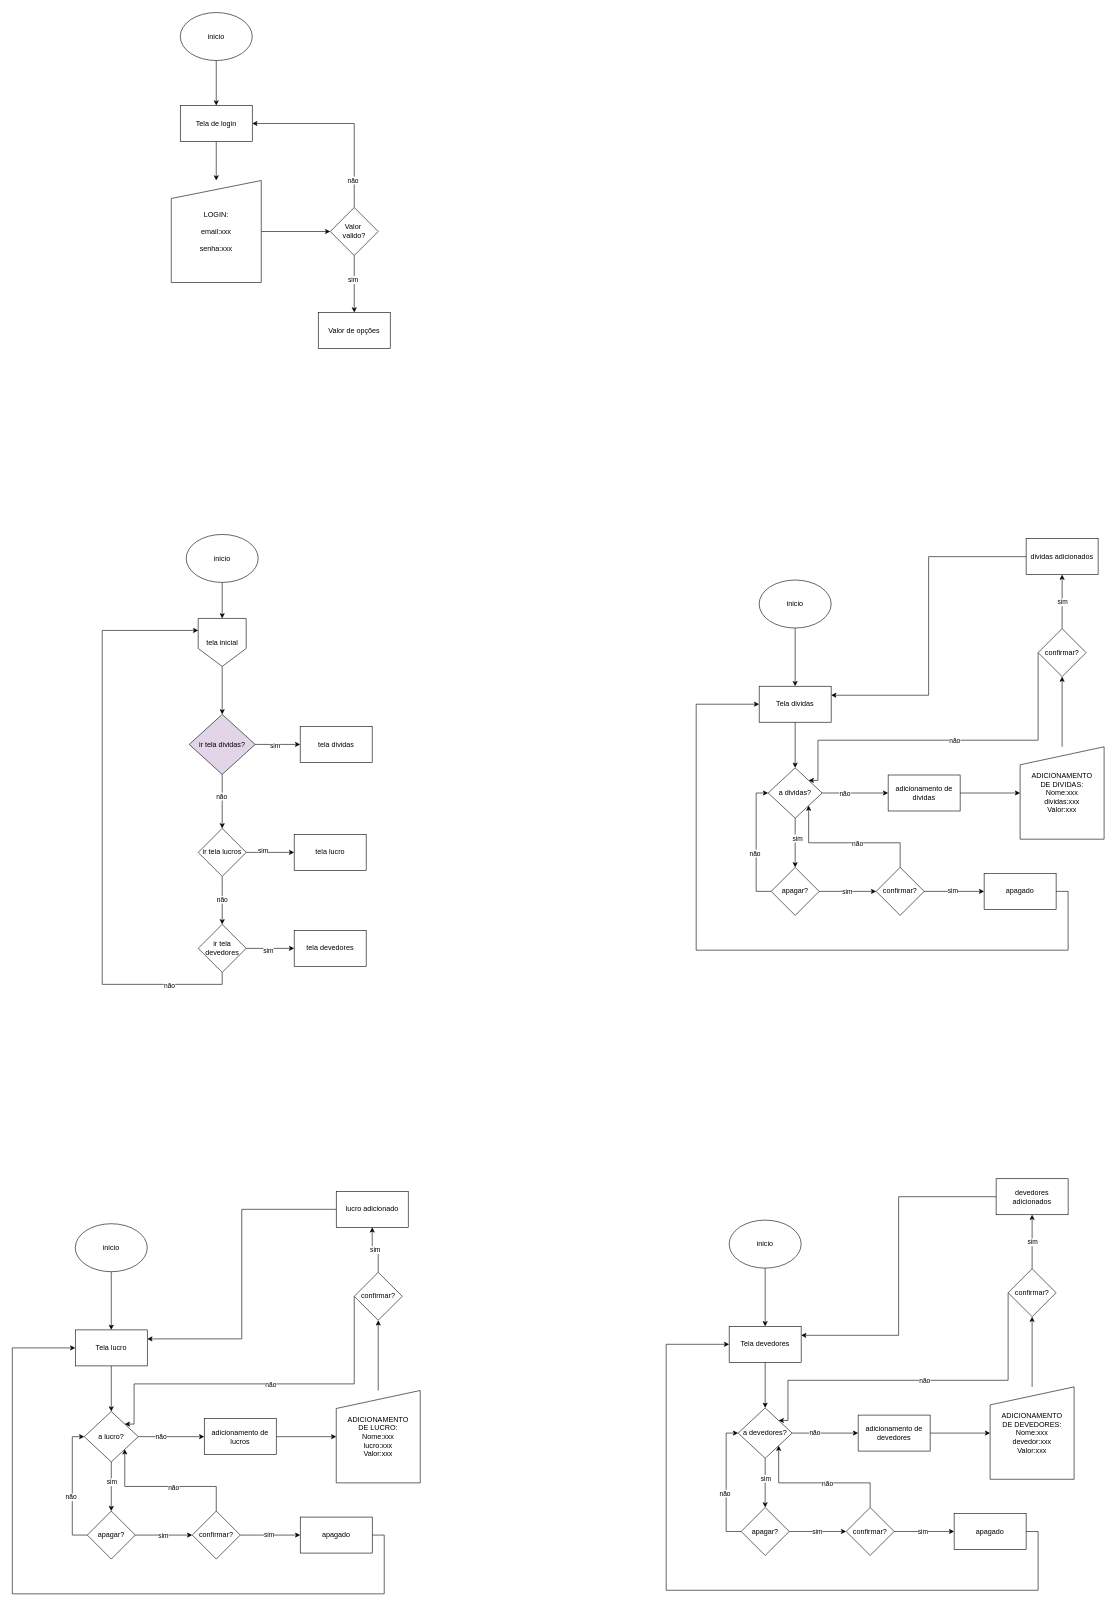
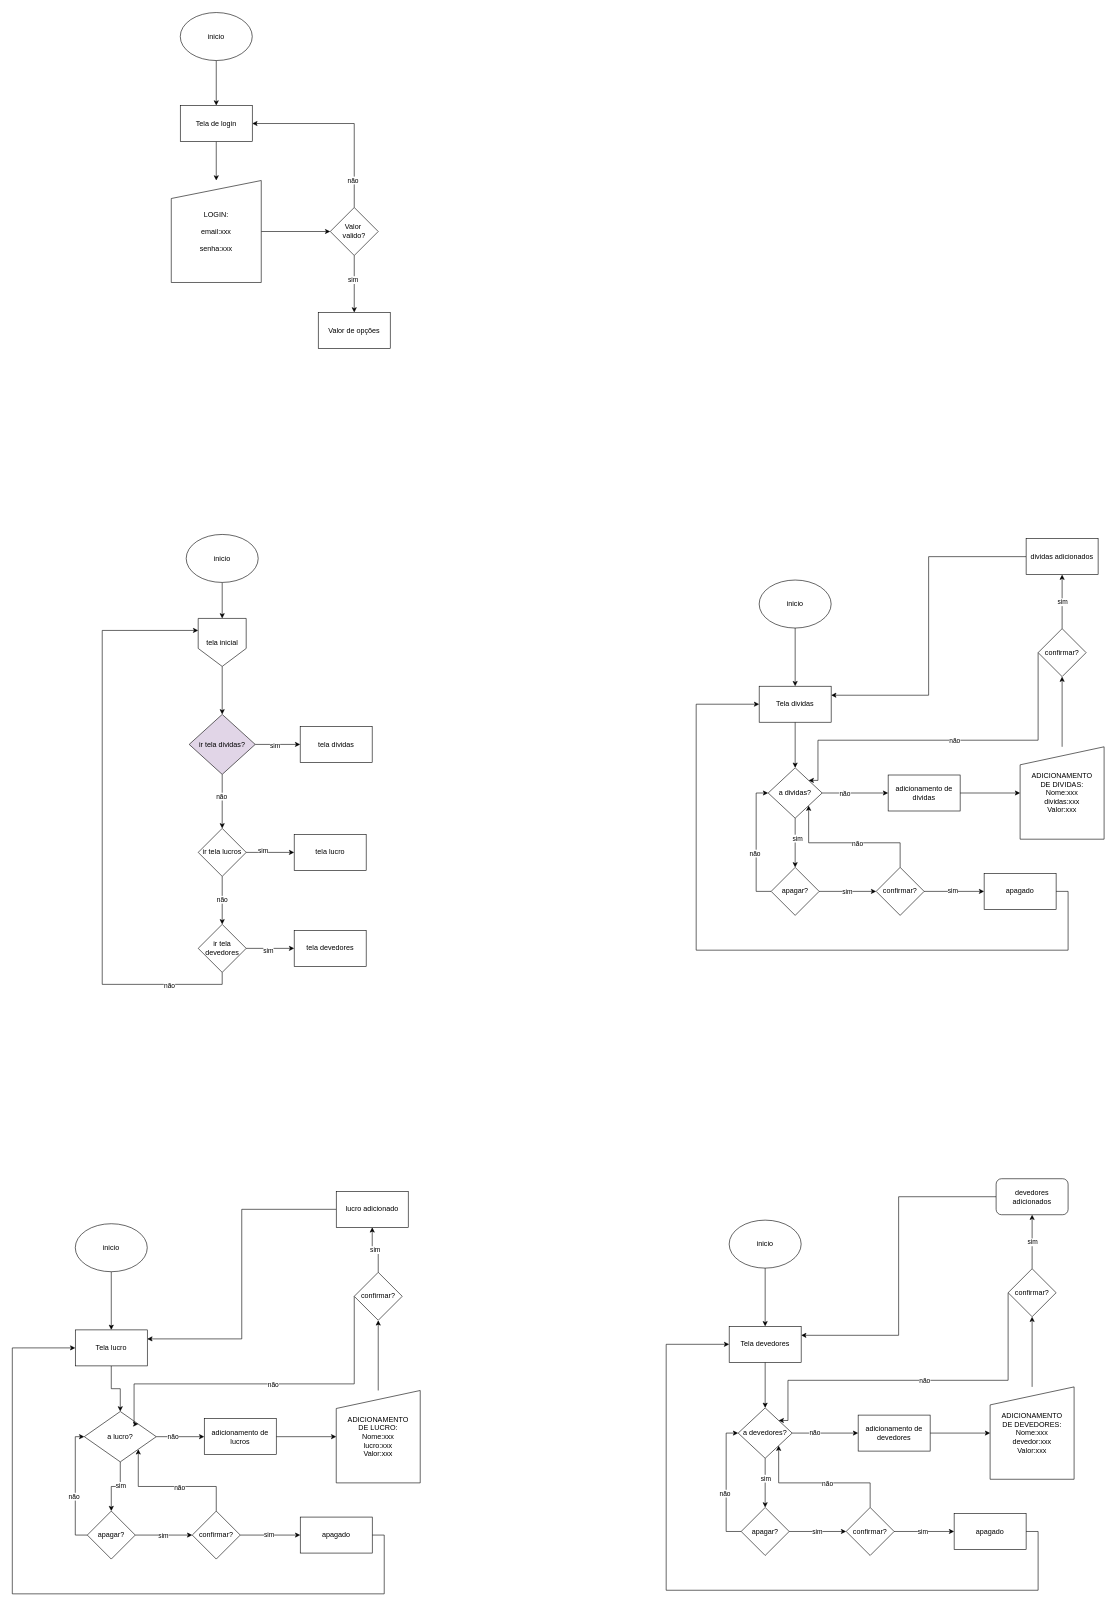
node "devedores adicionados": shape rectangle -> rounded rectangle
node "a lucro?": size 54x50 -> 72x50
